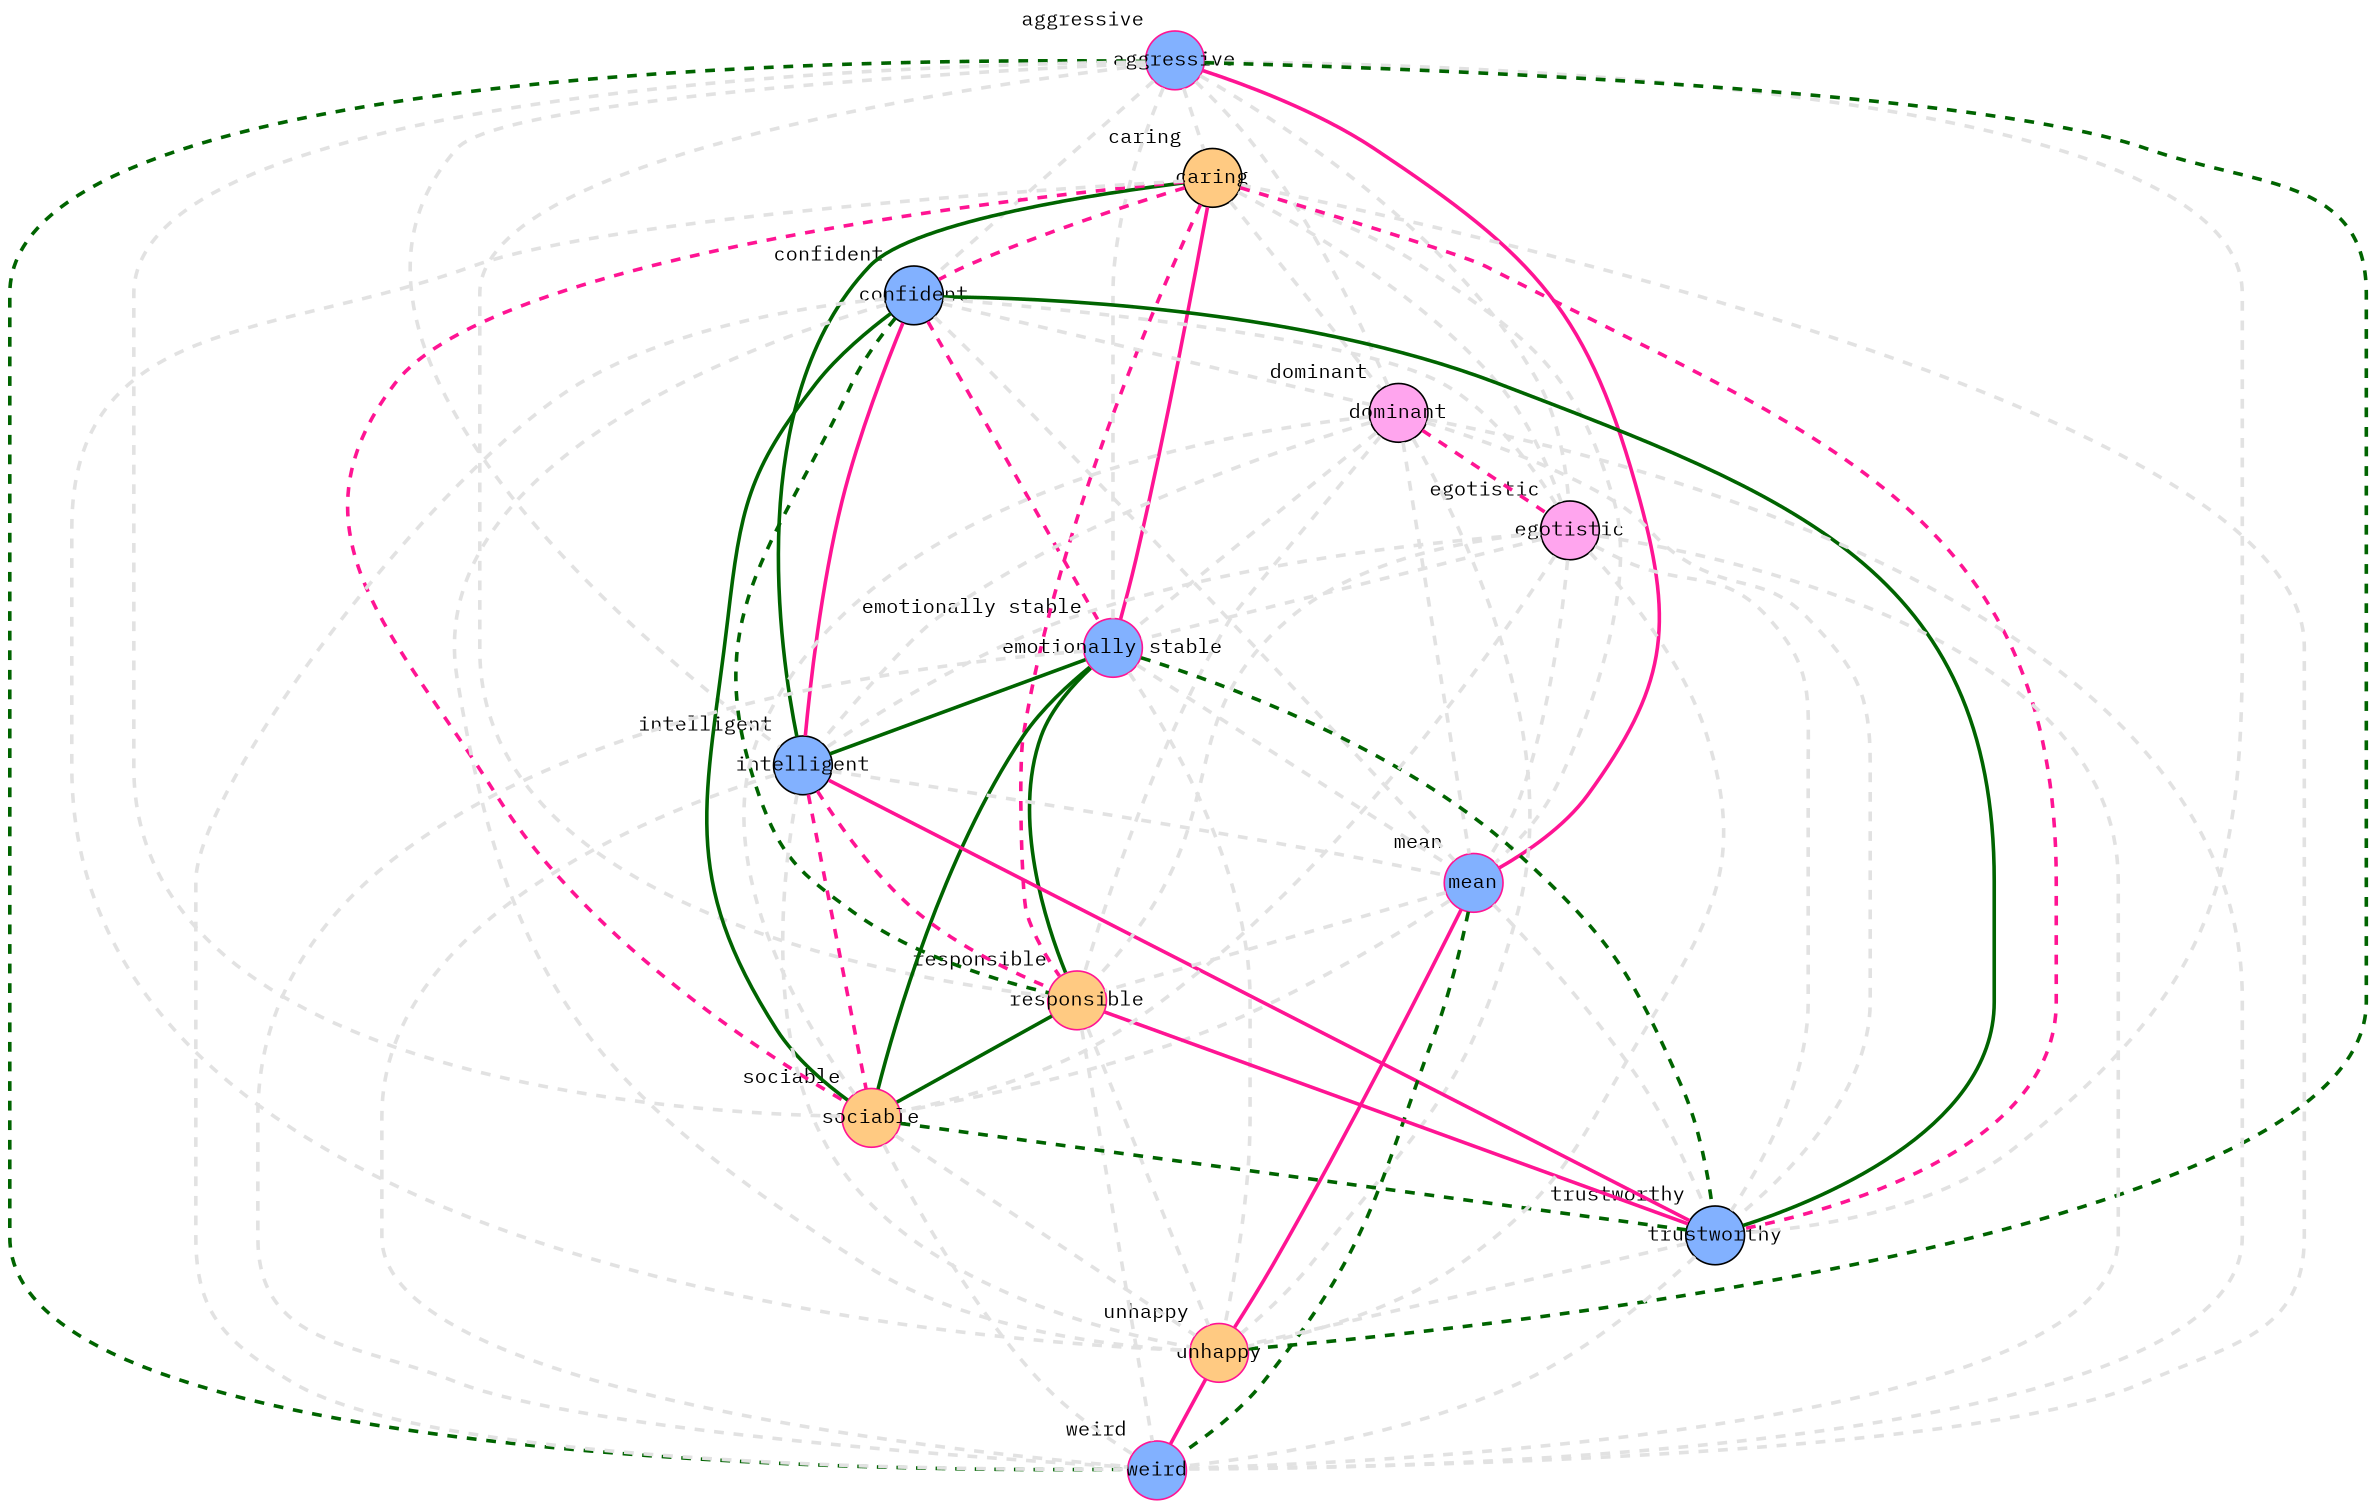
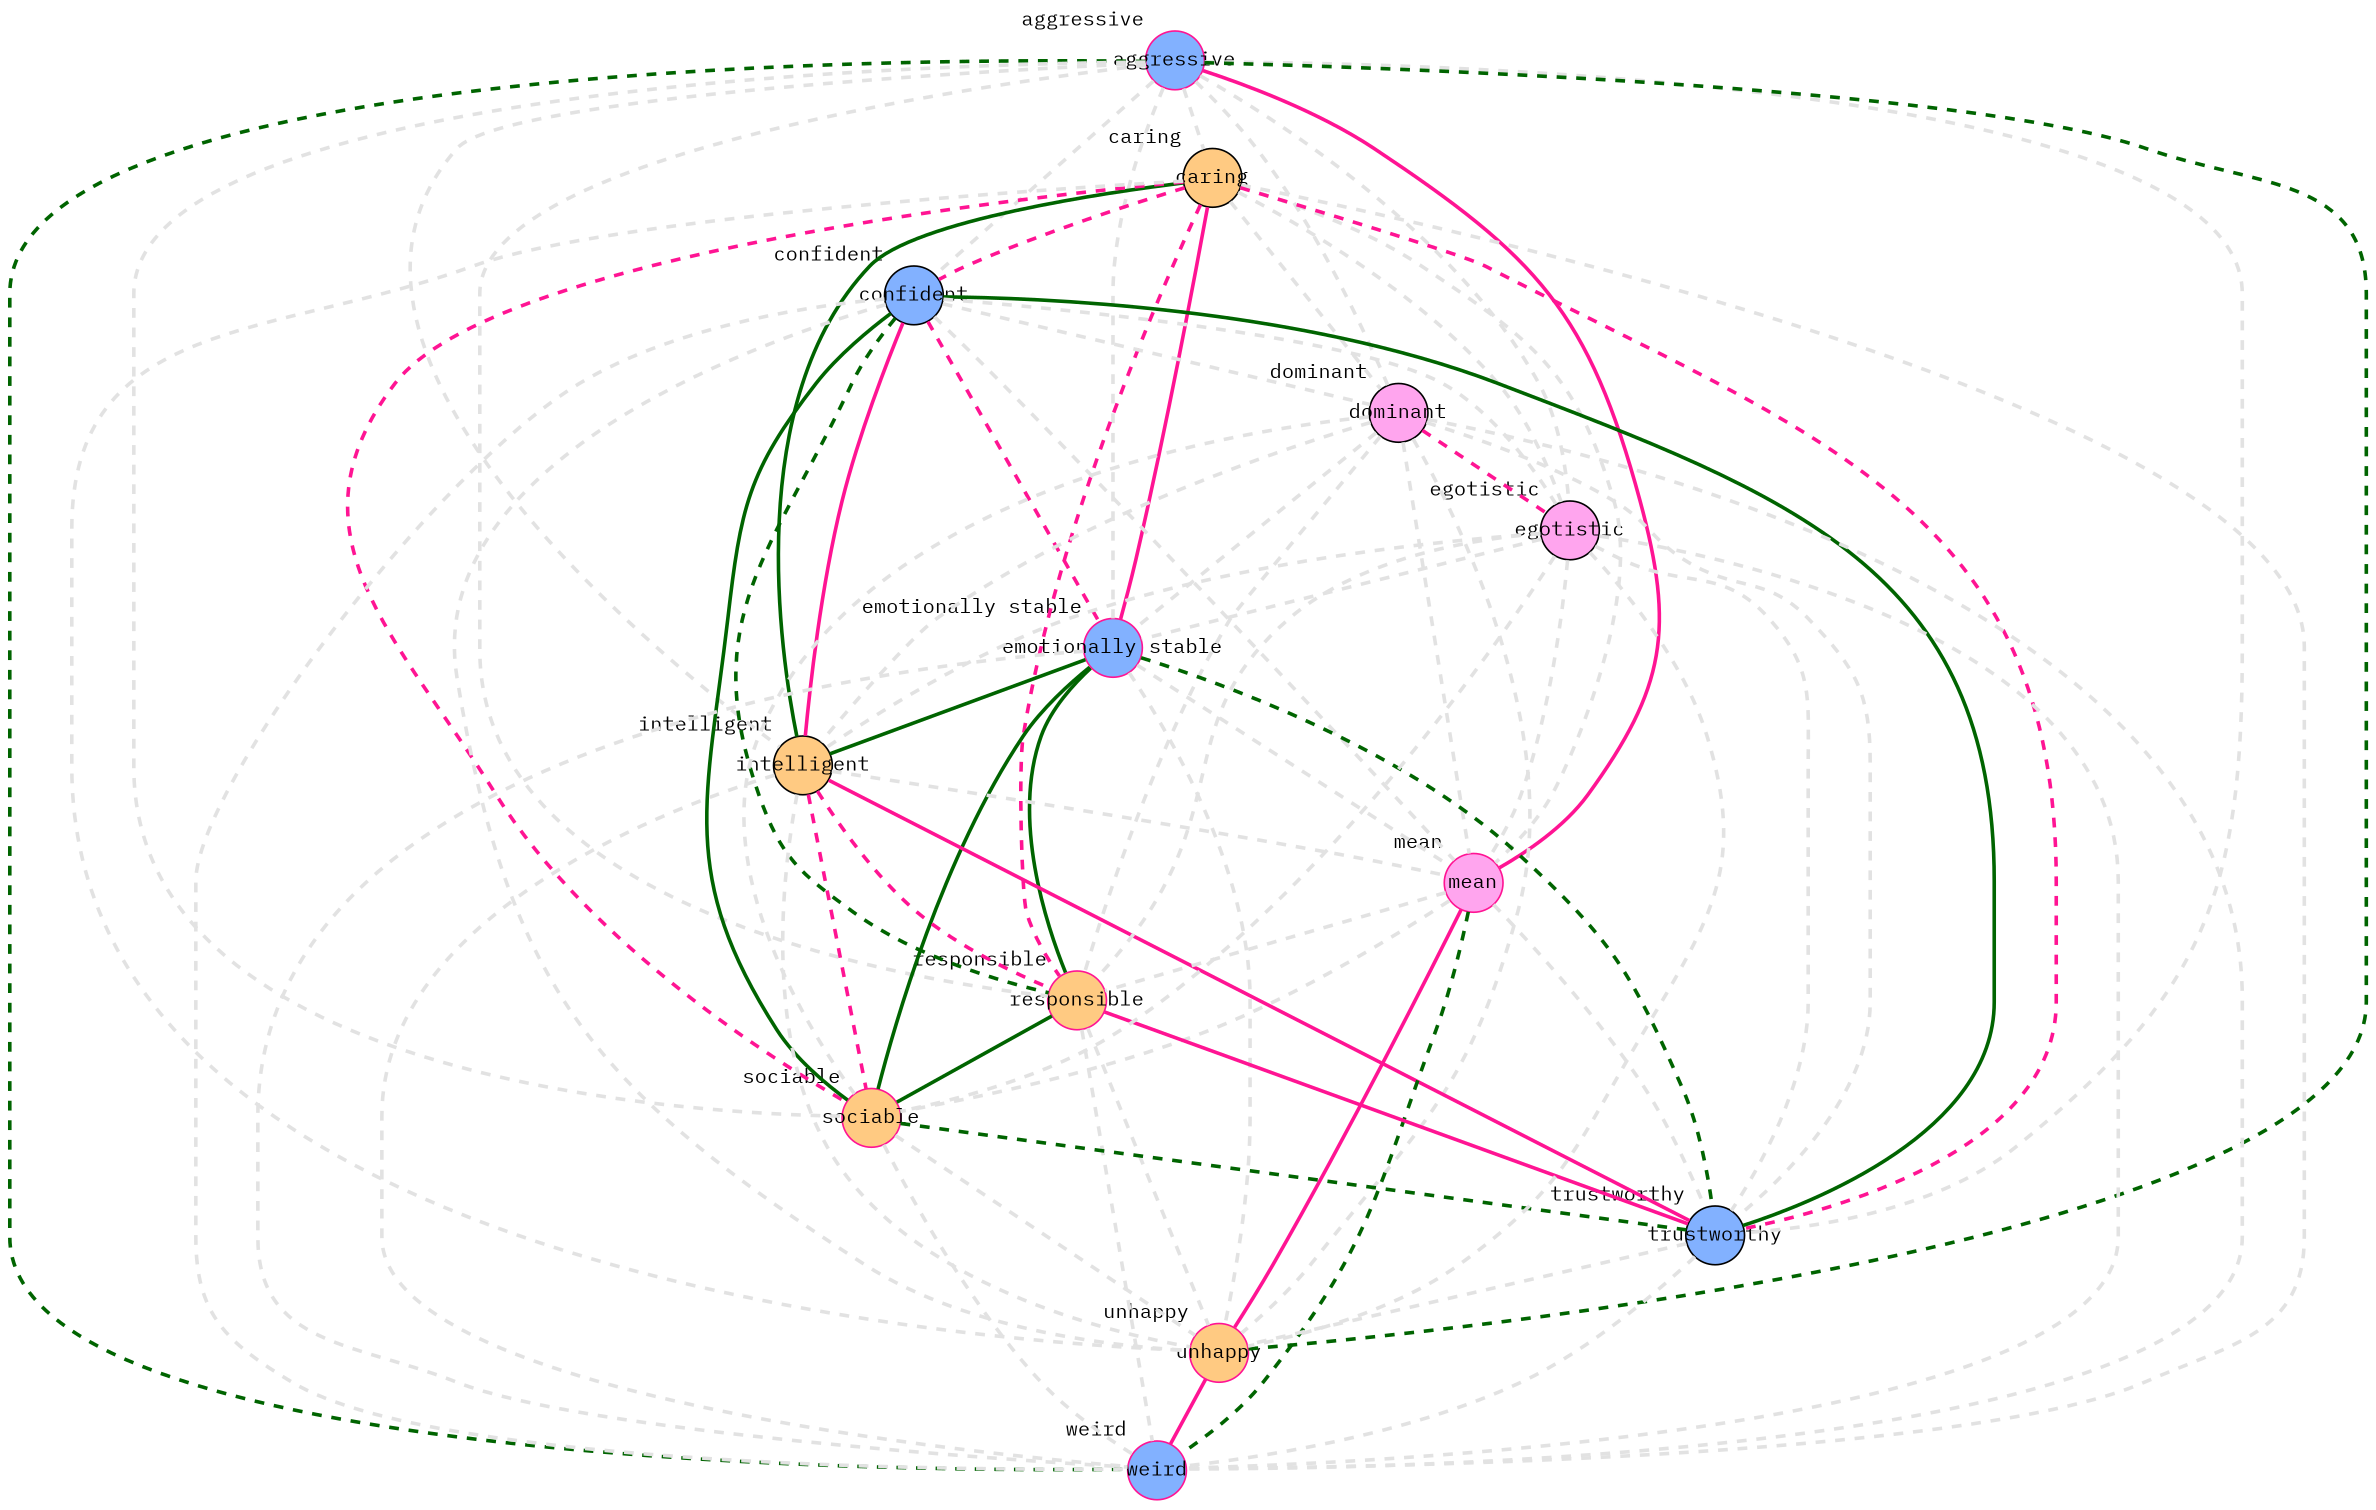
node "intelligent intelligent": fillcolor #82b1ff -> #ffca82
node "mean mean": fillcolor #82b1ff -> #ffa5ee
